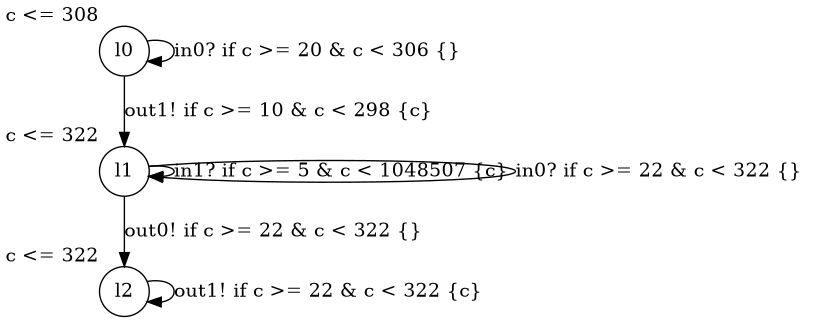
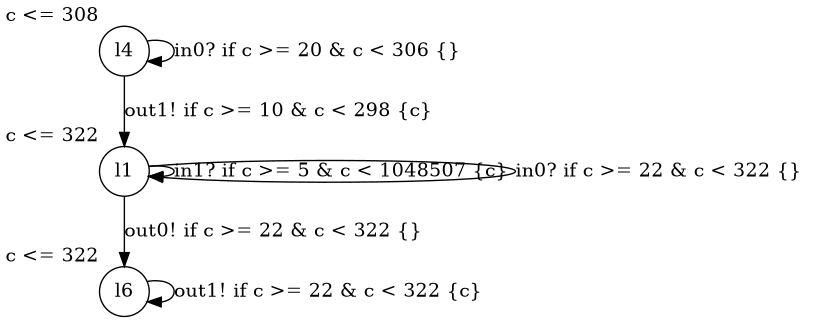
node "l0 c <= 308": label "l0 c <= 308" -> "l4 c <= 308"
node "l2 c <= 322": label "l2 c <= 322" -> "l6 c <= 322"
